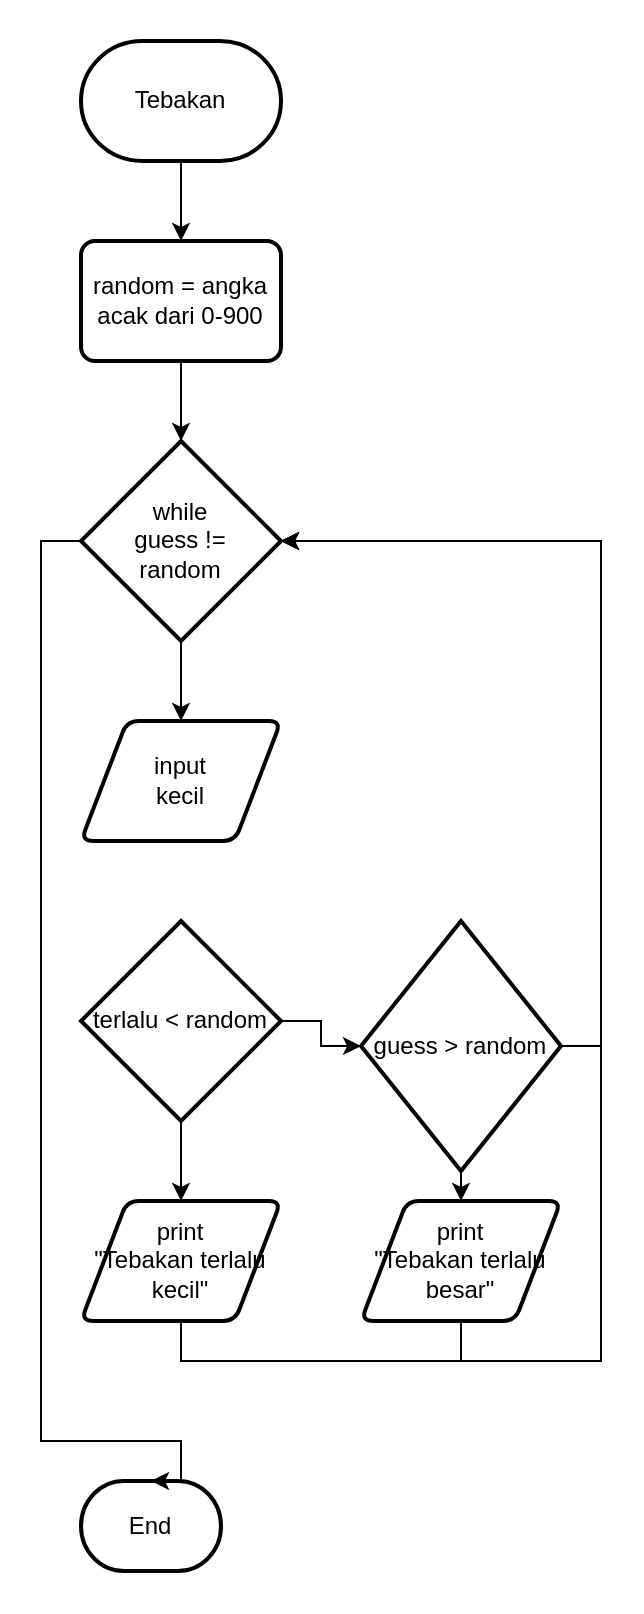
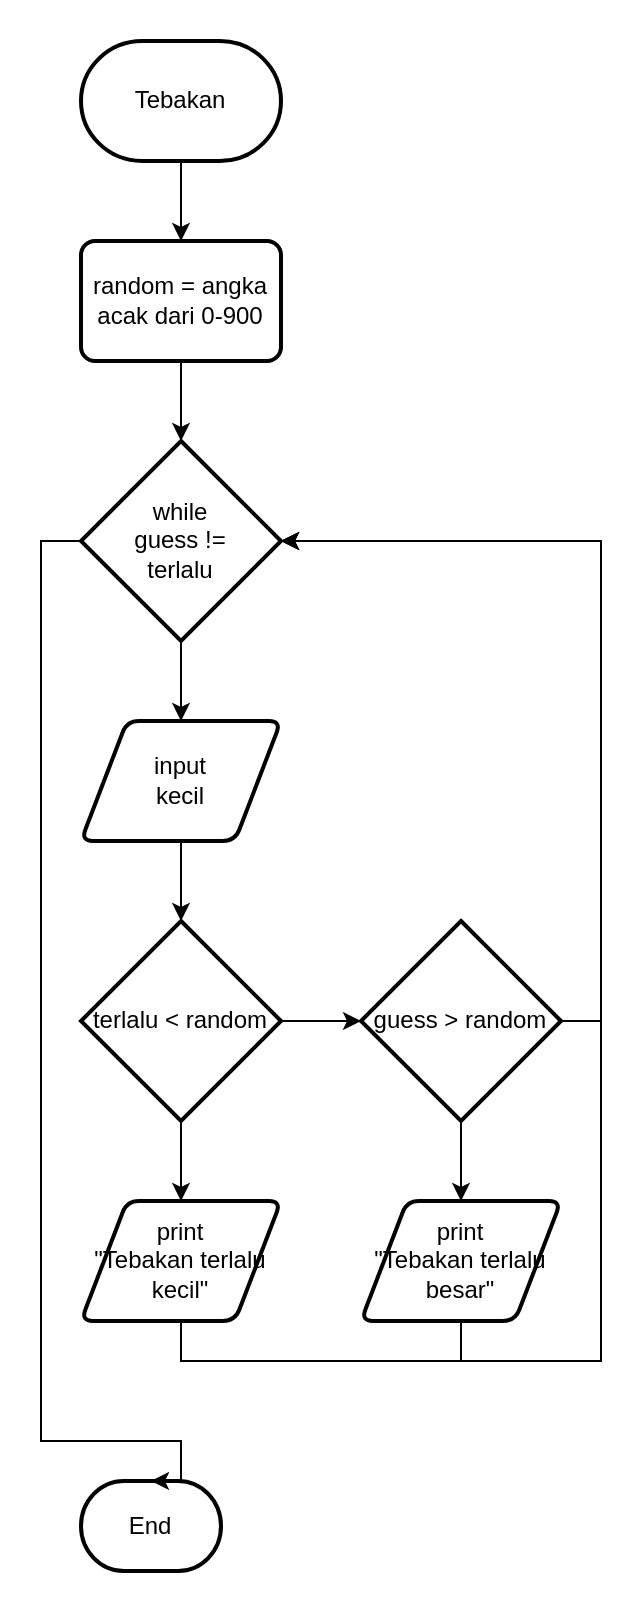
node "while guess != random": label "while guess != random" -> "while guess != terlalu"
edge "input kecil" -> "terlalu < random": added
node "guess > random": size 200x250 -> 200x200
